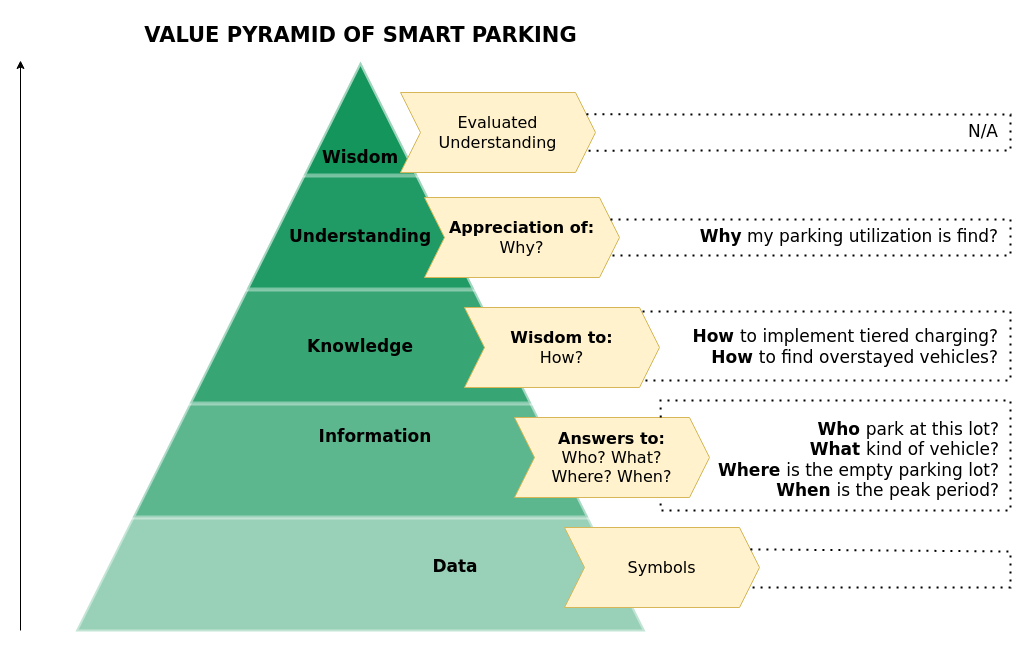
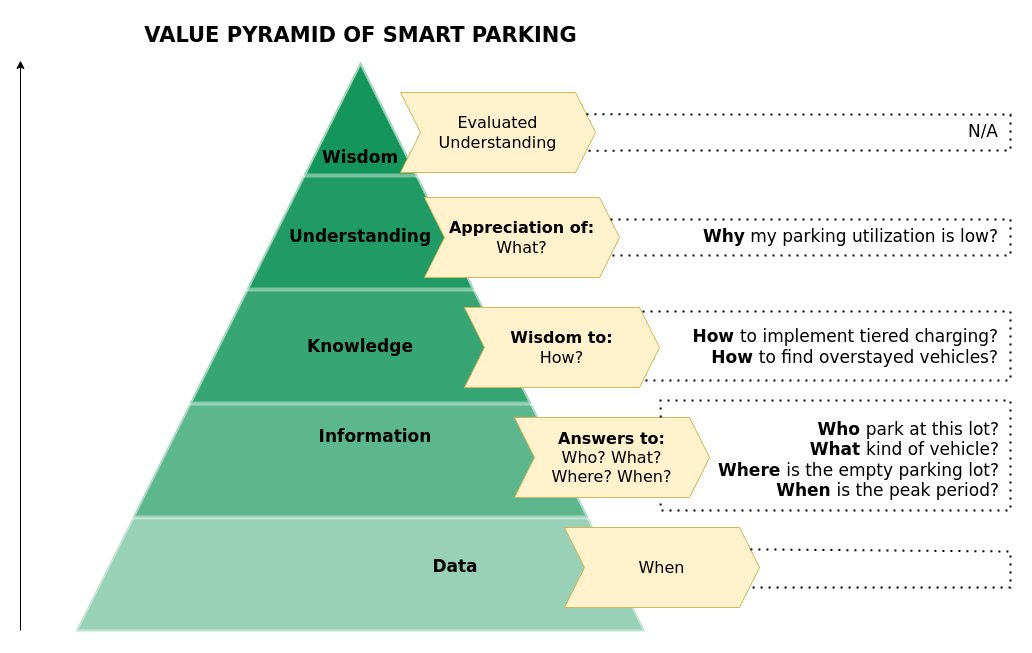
node "Why my parking utilization is find?": label "Why my parking utilization is find?" -> "Why my parking utilization is low?"
node "Appreciation of: Why?": label "Appreciation of: Why?" -> "Appreciation of: What?"
node "Symbols": label "Symbols" -> "When"
